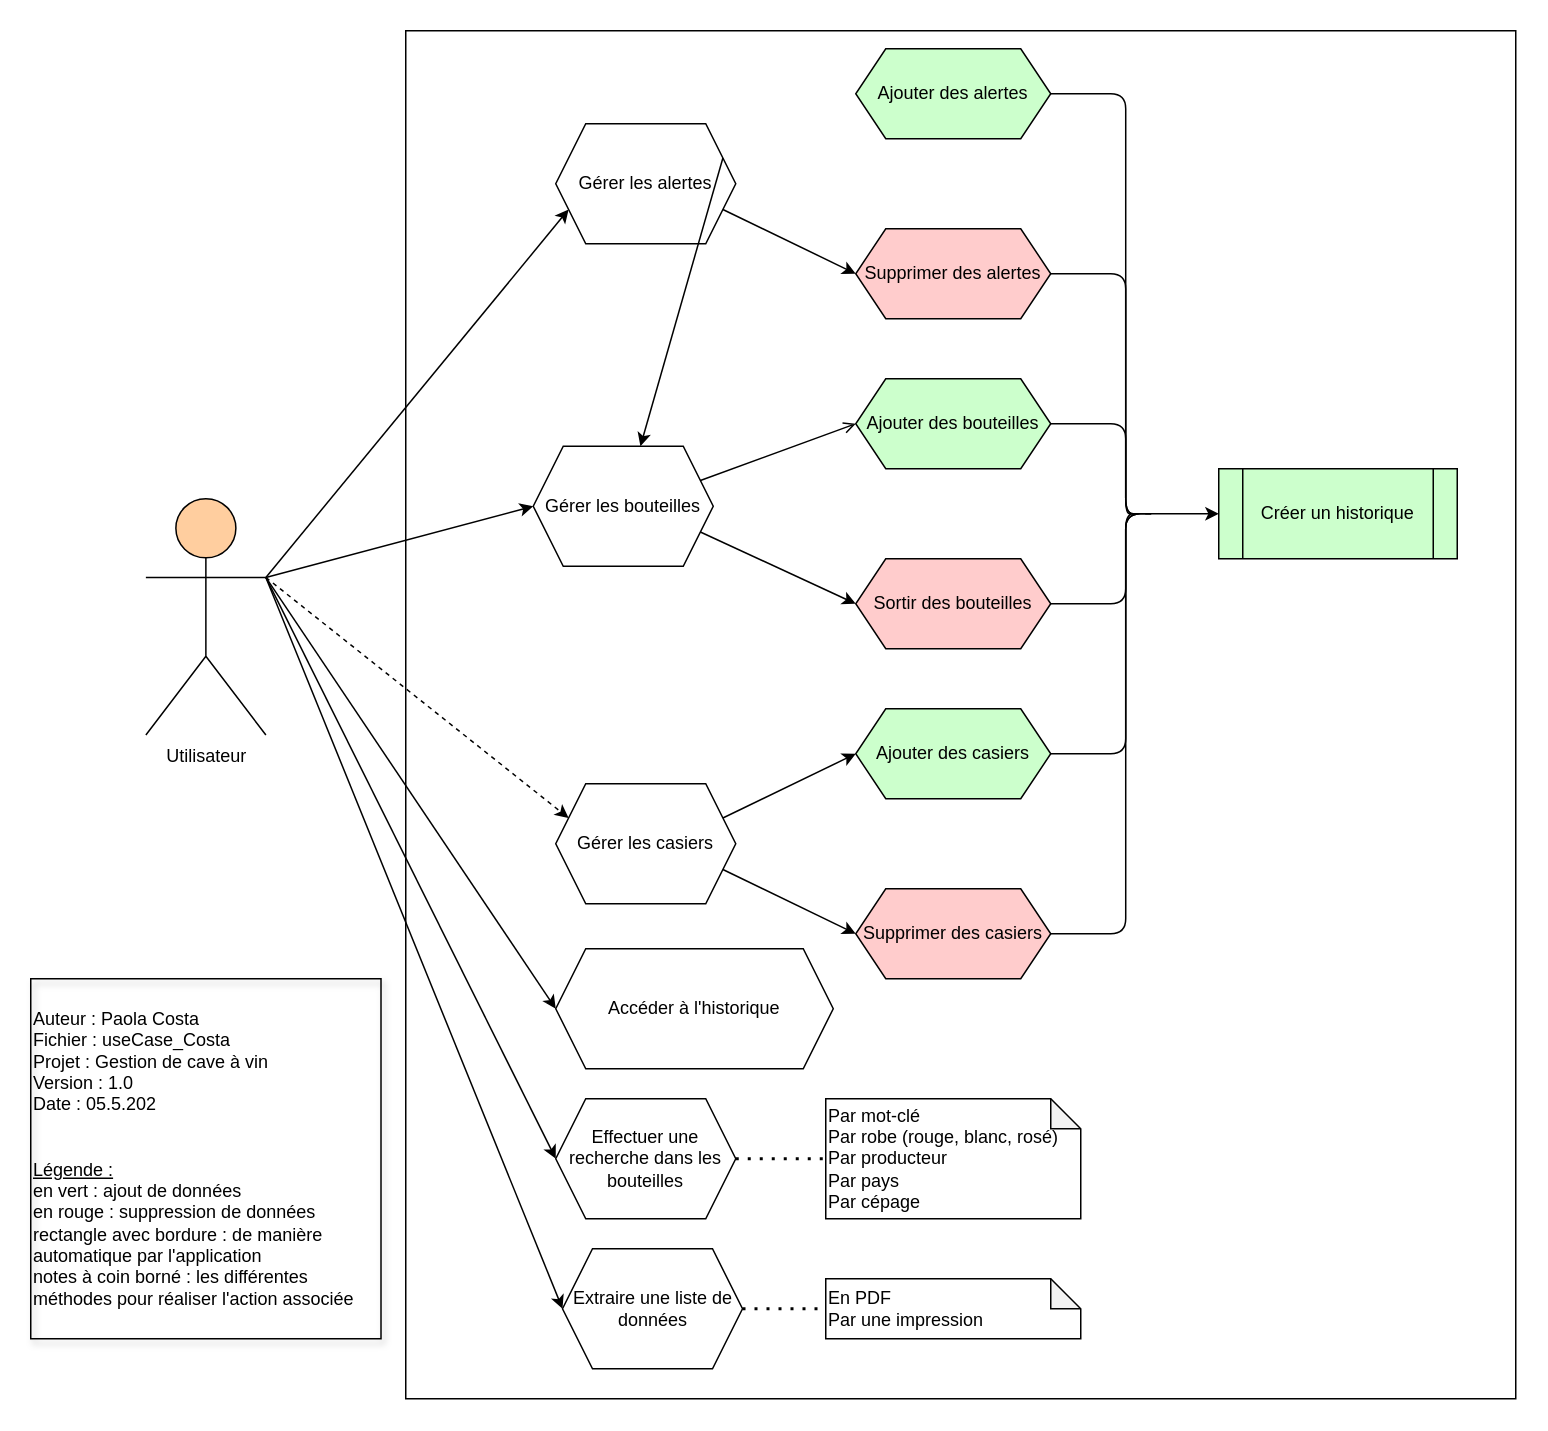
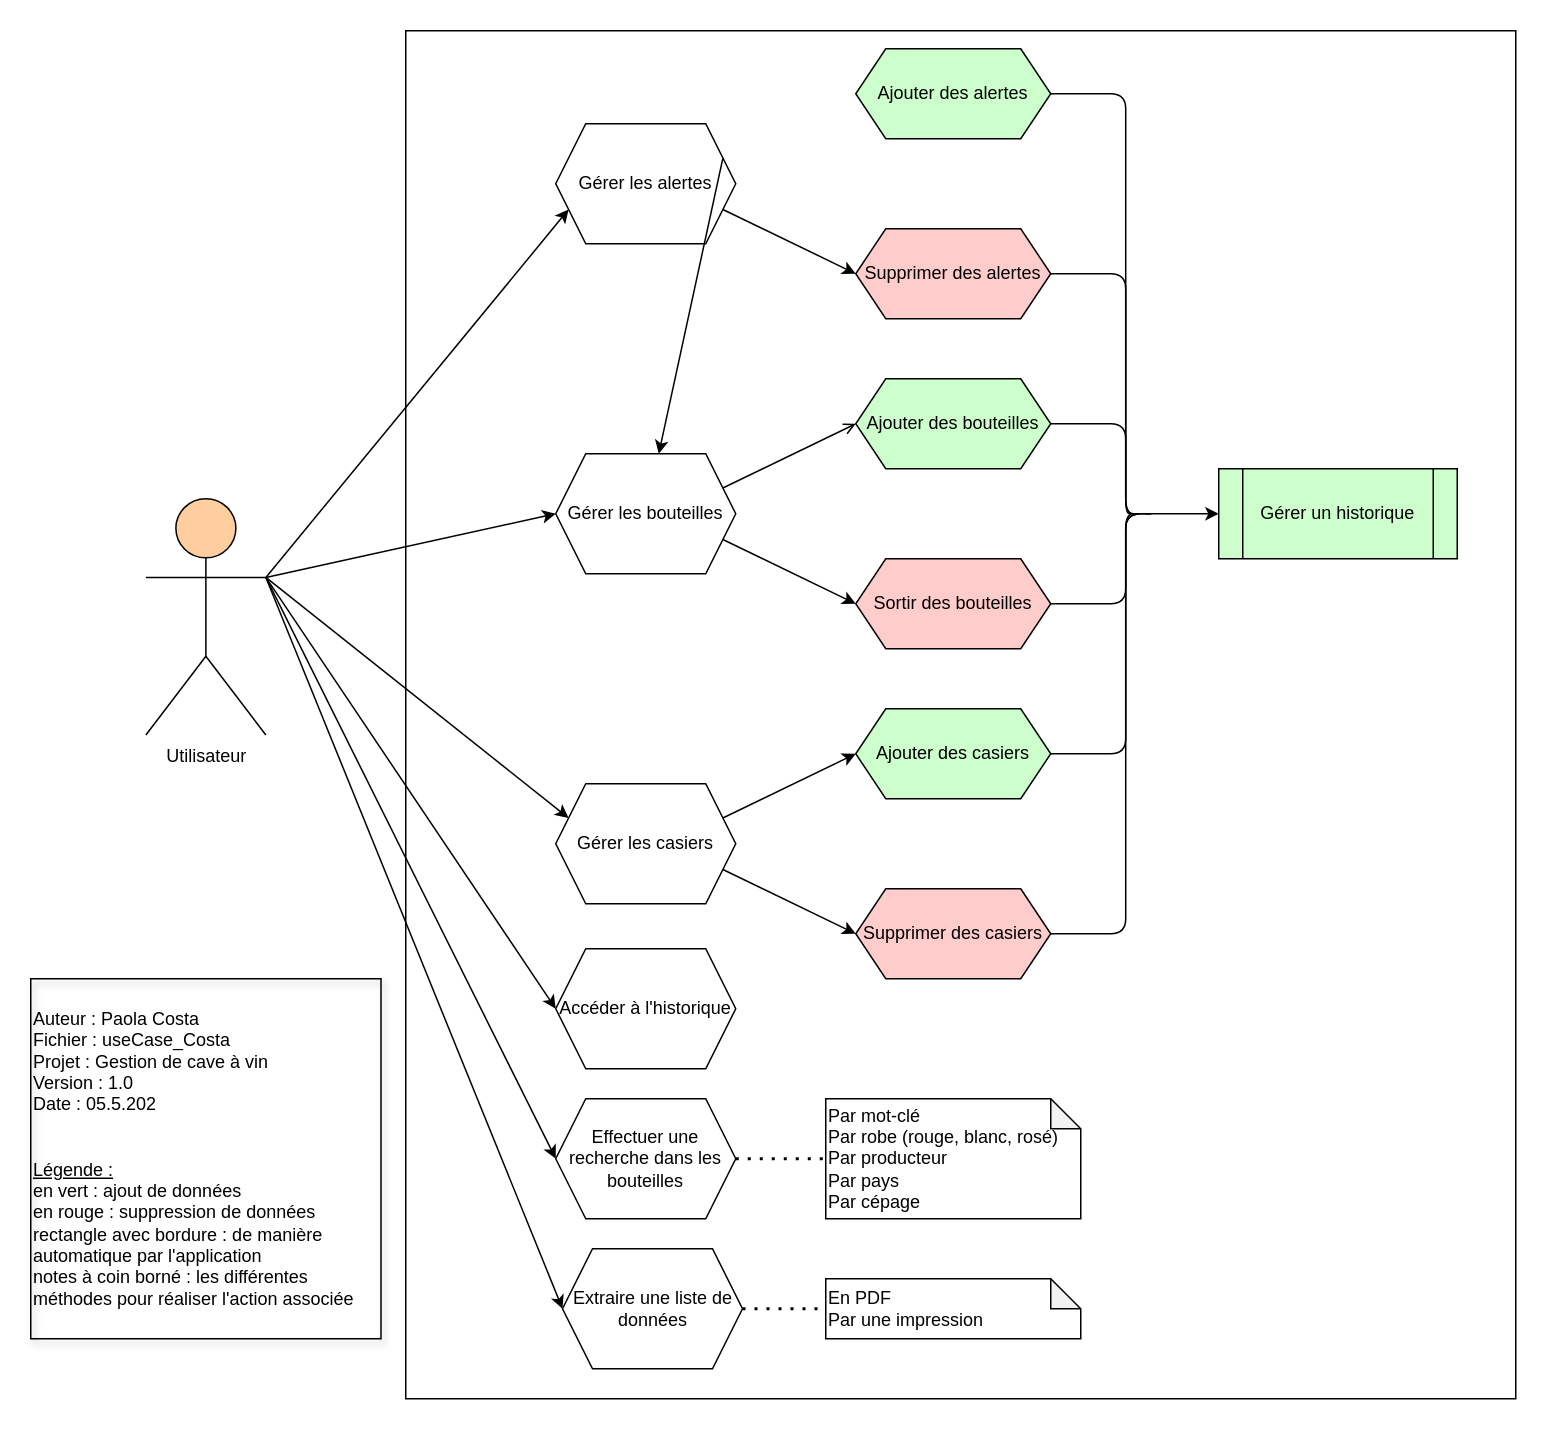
node "Gérer les bouteilles": moved (623, 506) -> (646, 514)
node "Créer un historique": label "Créer un historique" -> "Gérer un historique"
edge "Utilisateur" -> "Gérer les casiers": style dashed -> solid
node "Accéder à l'historique": size 278x120 -> 180x120
